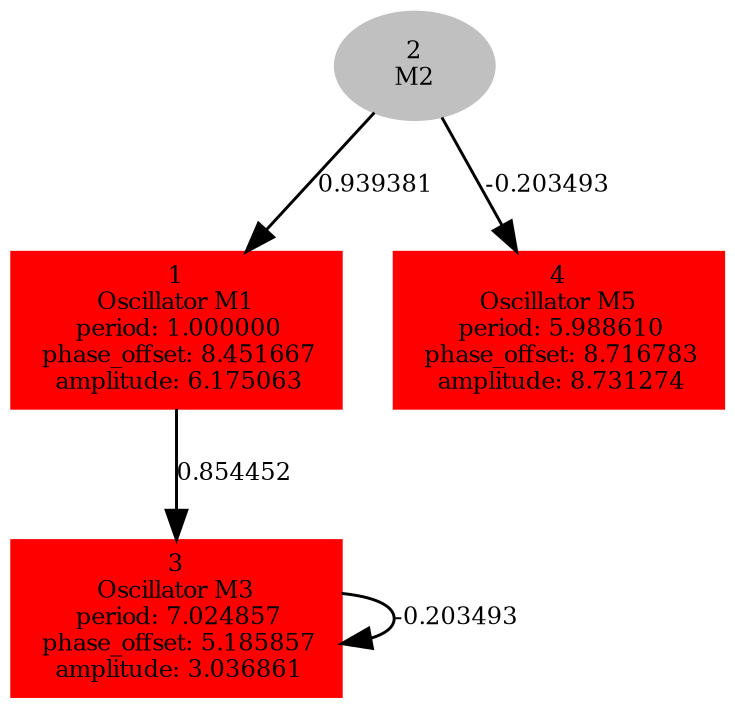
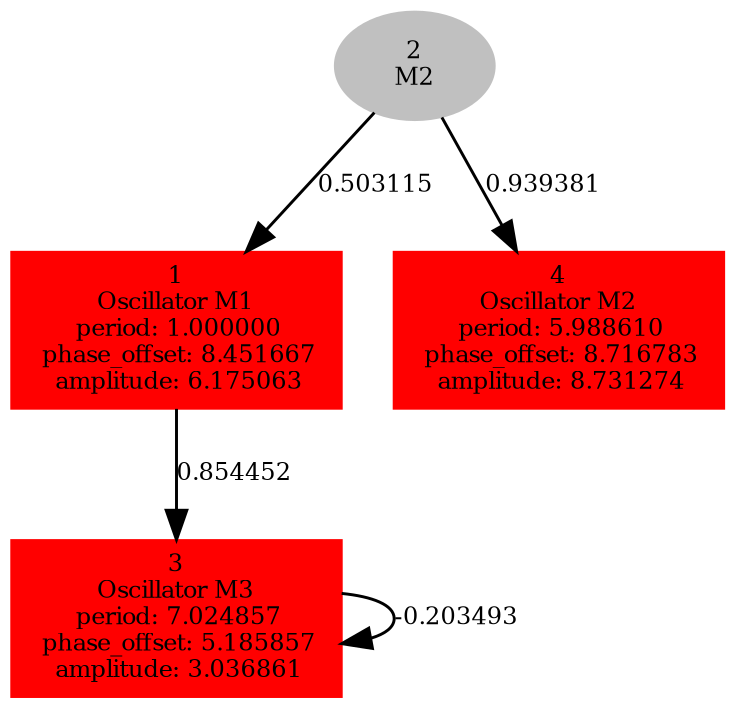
edge "2" -> "1": label "0.939381 " -> "0.503115 "
edge "2" -> "4": label "-0.203493 " -> "0.939381 "
node "4": text "Oscillator M5" -> "Oscillator M2"
